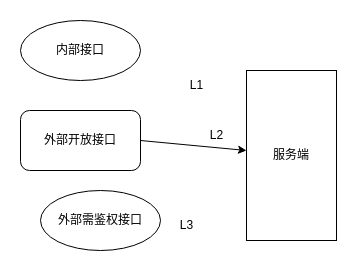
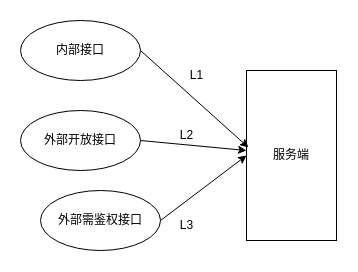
node "L1": moved (197, 86) -> (197, 76)
edge "内部接口" -> "服务端": added
node "L2": moved (217, 136) -> (187, 136)
node "外部开放接口": shape rounded rectangle -> ellipse
edge "外部需鉴权接口" -> "服务端": added
